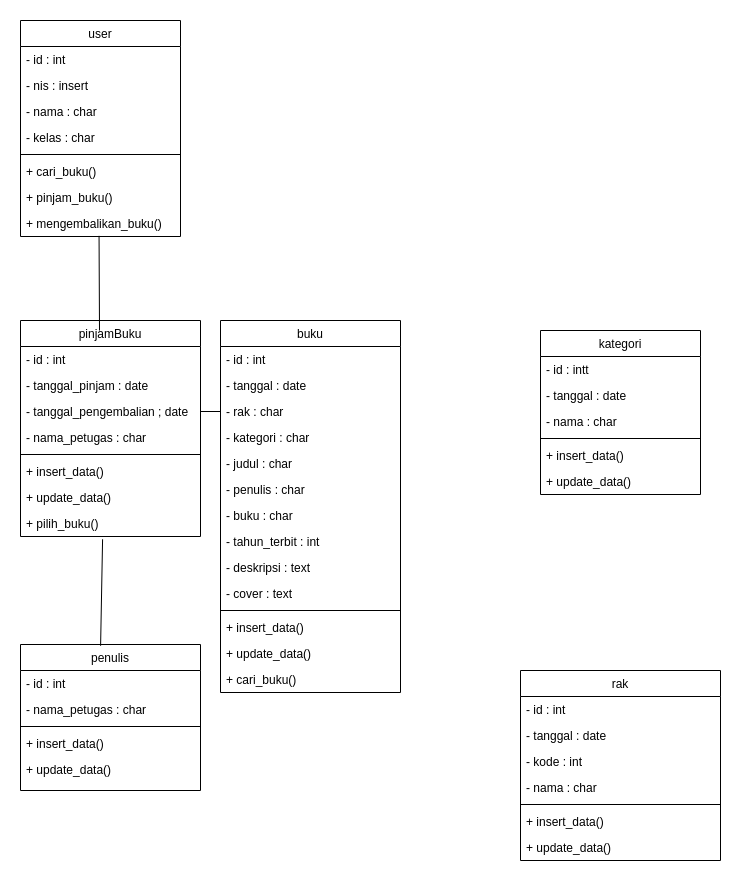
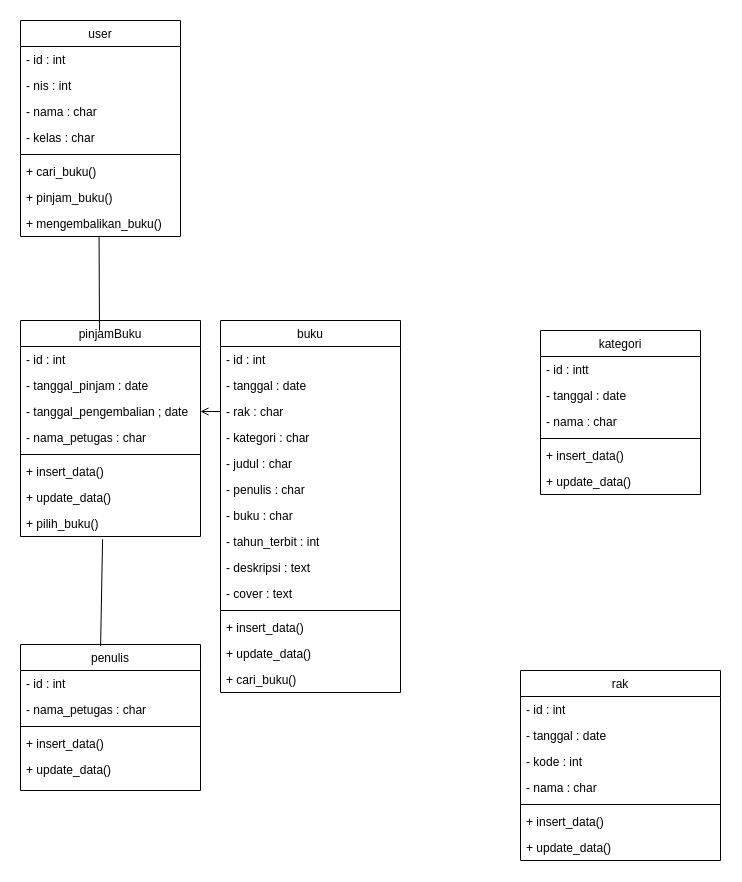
node "- nis : insert": label "- nis : insert" -> "- nis : int"
edge "- tanggal_pengembalian ; date" -- "- rak : char": arrowhead none -> open
